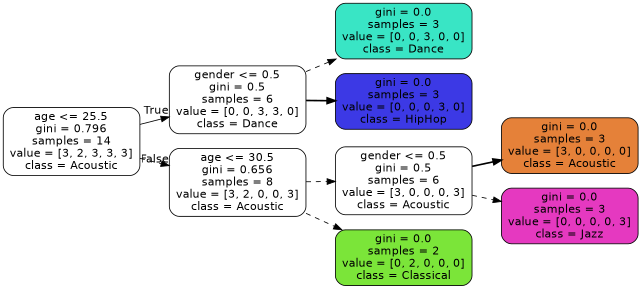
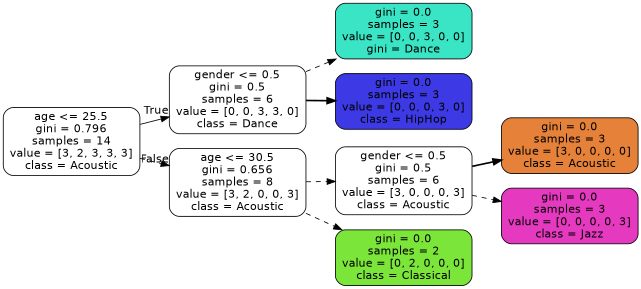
node "gini = 0.0 samples = 3 value = [0, 0, 3, 0, 0] class = Dance": label "gini = 0.0 samples = 3 value = [0, 0, 3, 0, 0] class = Dance" -> "gini = 0.0 samples = 3 value = [0, 0, 3, 0, 0] gini = Dance"
